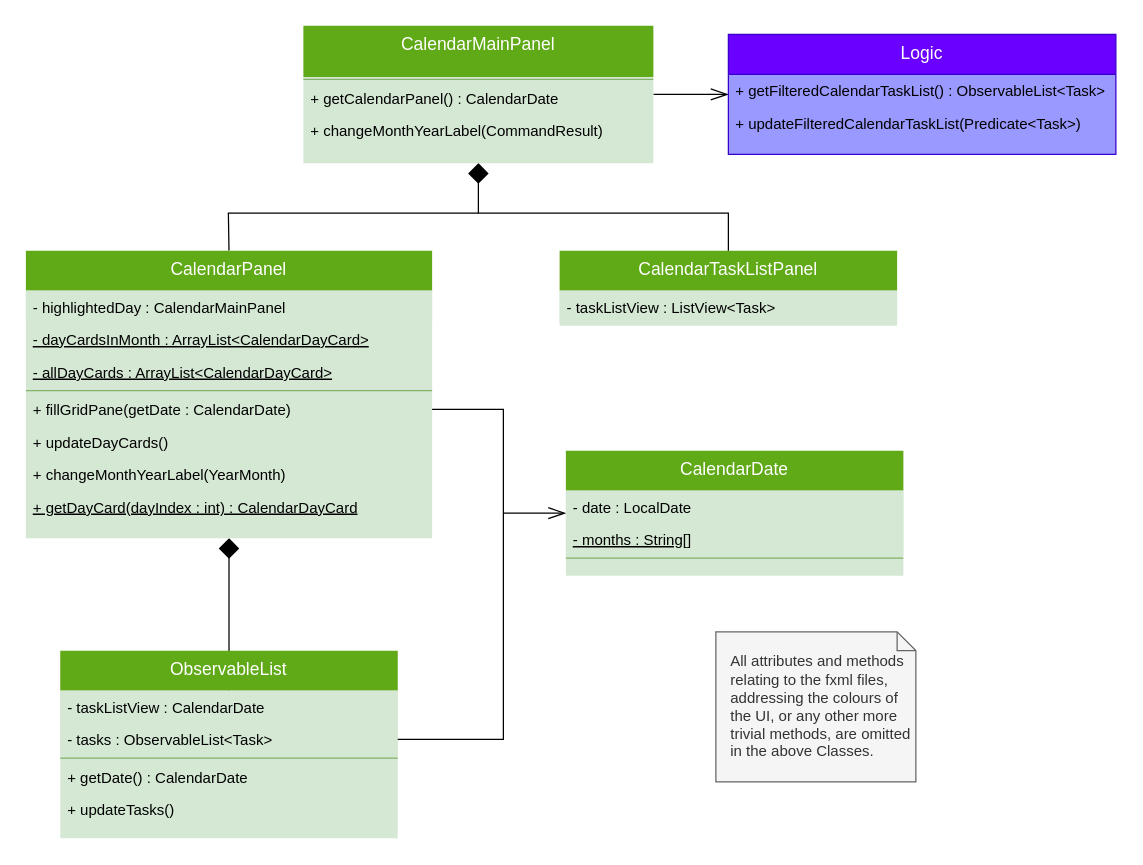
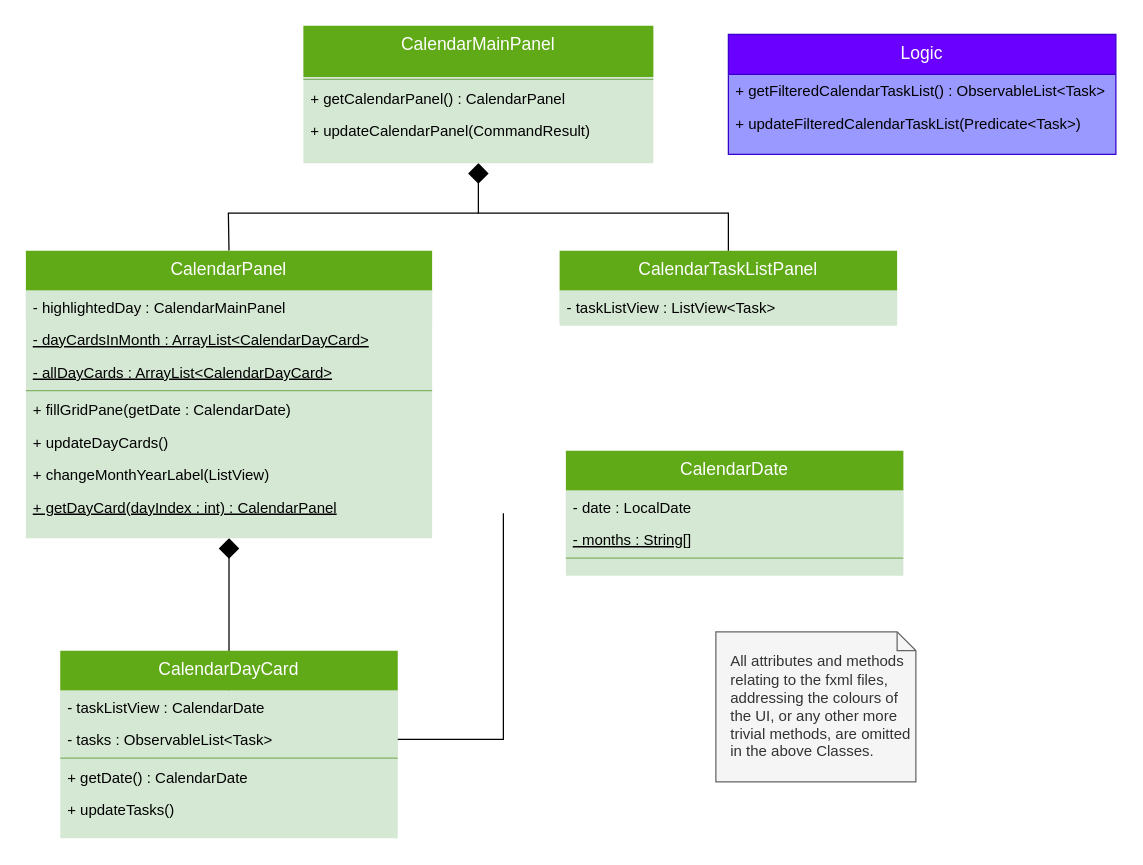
edge "CalendarMainPanel" -> "Logic": removed
node "+ getCalendarPanel() : CalendarDate": label "+ getCalendarPanel() : CalendarDate" -> "+ getCalendarPanel() : CalendarPanel"
node "+ changeMonthYearLabel(CommandResult)": label "+ changeMonthYearLabel(CommandResult)" -> "+ updateCalendarPanel(CommandResult)"
edge "+ fillGridPane(getDate : CalendarDate)" -> "CalendarDate": removed
node "+ changeMonthYearLabel(YearMonth)": label "+ changeMonthYearLabel(YearMonth)" -> "+ changeMonthYearLabel(ListView)"
node "+ getDayCard(dayIndex : int) : CalendarDayCard": label "+ getDayCard(dayIndex : int) : CalendarDayCard" -> "+ getDayCard(dayIndex : int) : CalendarPanel"
node "ObservableList": label "ObservableList" -> "CalendarDayCard"
